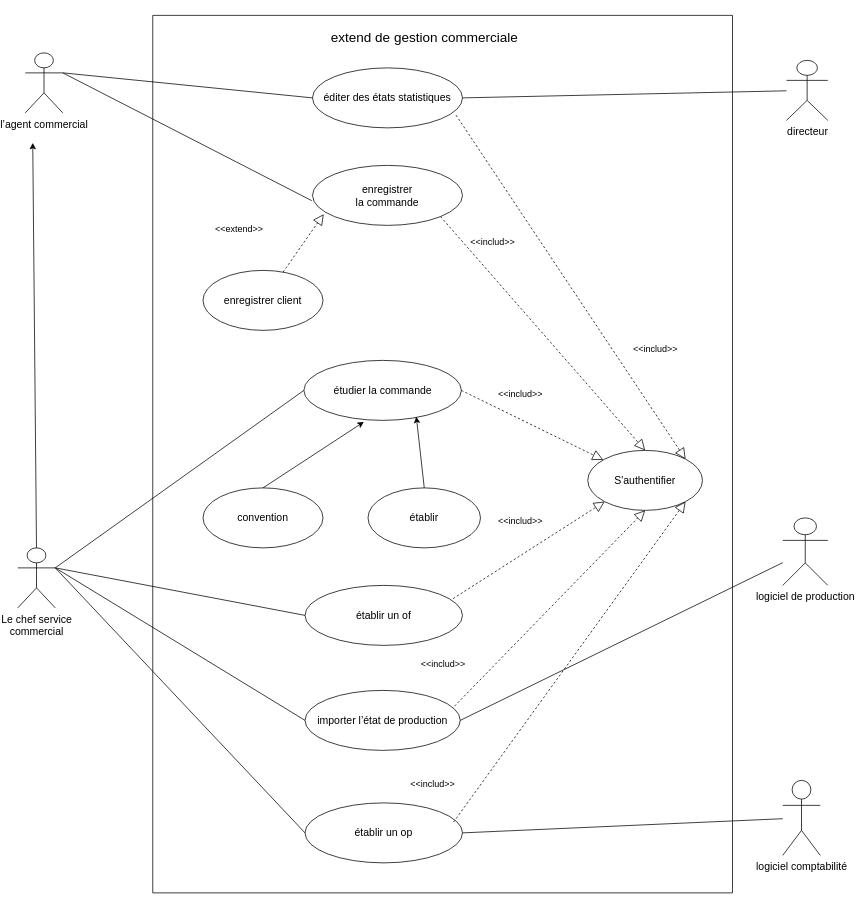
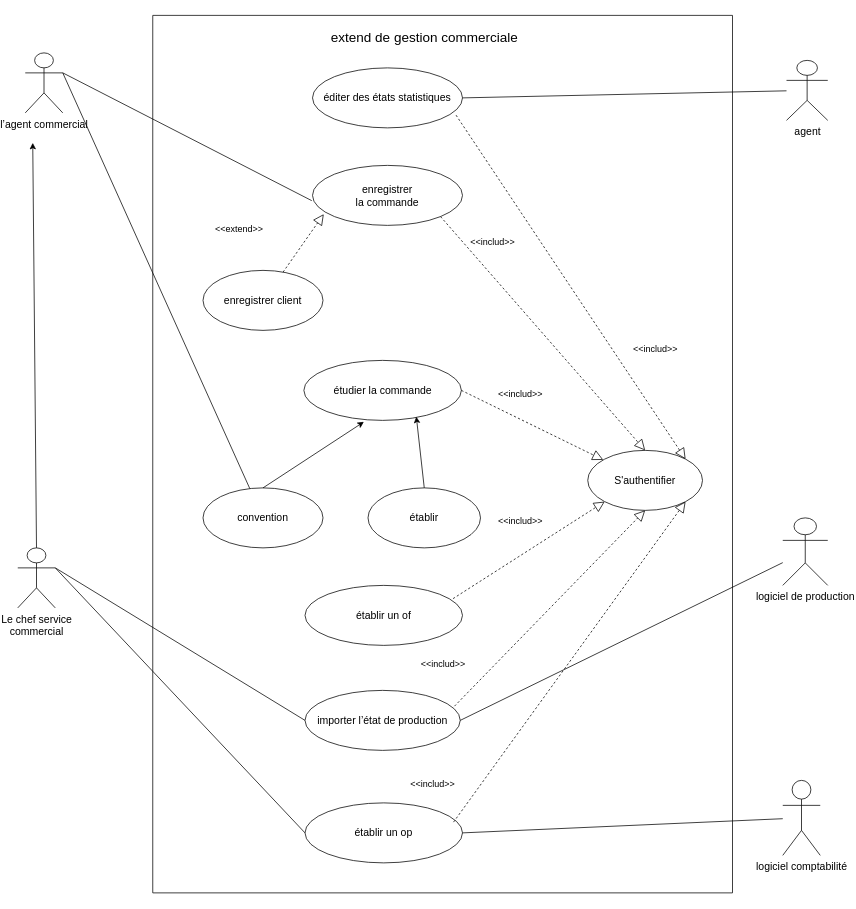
edge "l’agent commercial" -- "éditer des états statistiques": now "l’agent commercial" -- "convention"
node "directeur": label "directeur" -> "agent"
edge "étudier la commande" -- "Le chef service commercial": removed
edge "Le chef service commercial" -- "établir un of": removed
